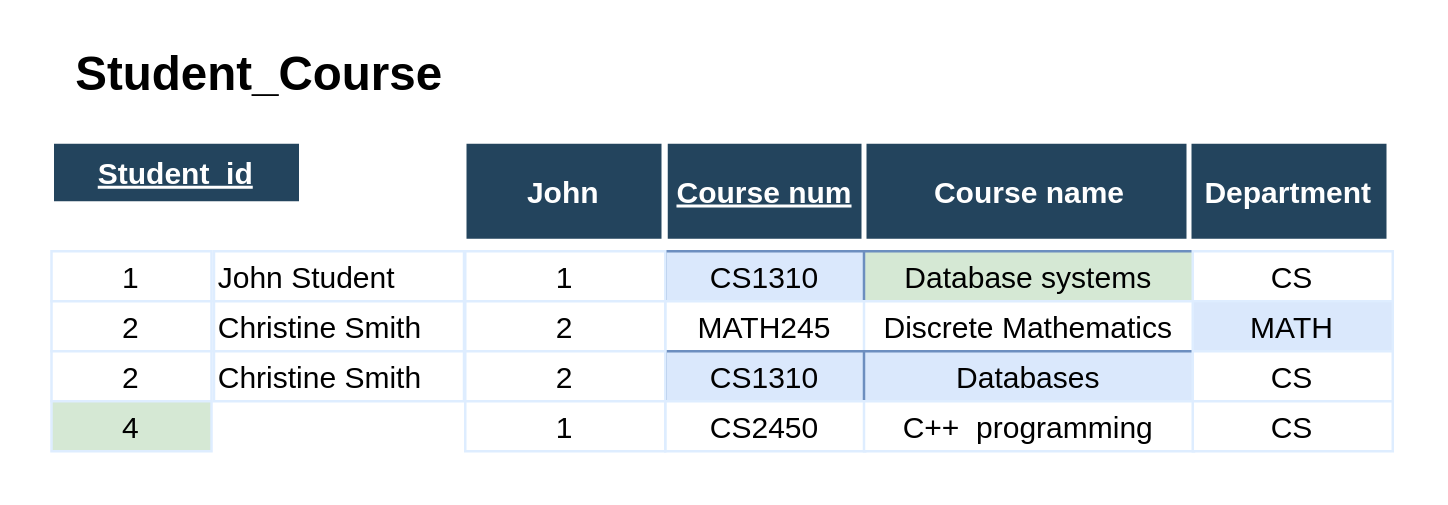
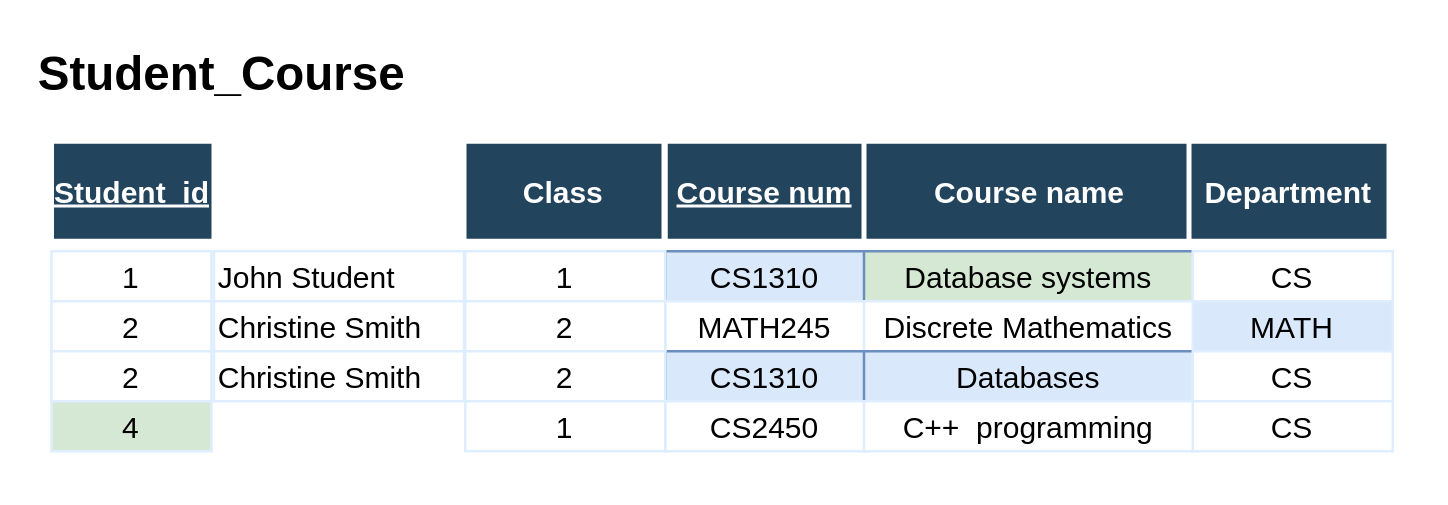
node "Student_Course": moved (276, 76) -> (239, 76)
node "Student_id": size 250x63 -> 163x100
node "John": label "John" -> "Class"
